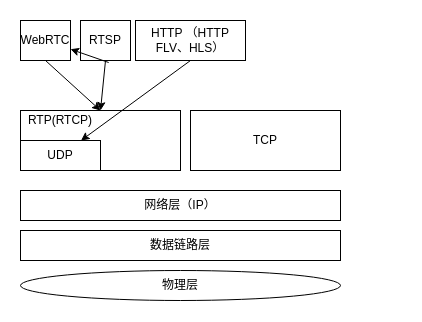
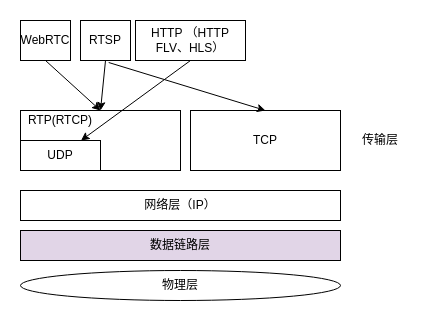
edge "RTSP" -> "WebRTC": now "RTSP" -> "TCP"
node "传输层": added
node "数据链路层": fillcolor #ffffff -> #e1d5e7
